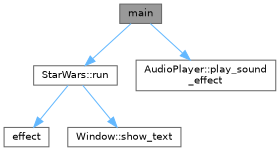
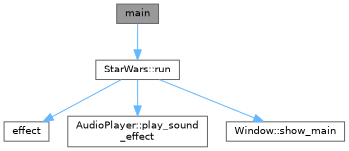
edge "main" -> "AudioPlayer::play_sound _effect": now "StarWars::run" -> "AudioPlayer::play_sound _effect"
node "Window::show_text": label "Window::show_text" -> "Window::show_main"
